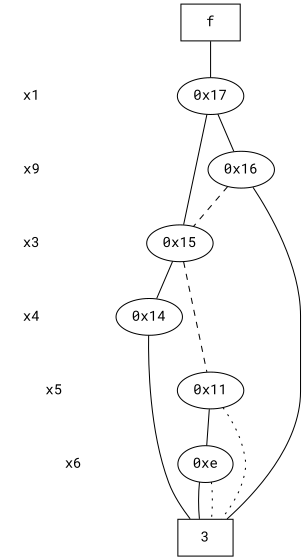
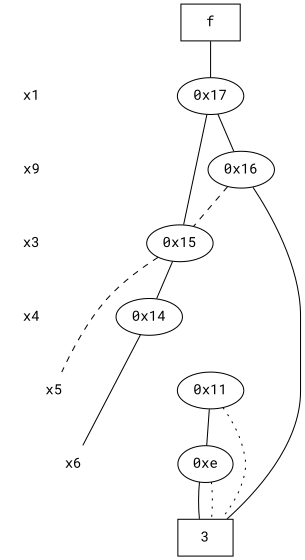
edge "0x15" -- "0x11": now "0x15" -- "x5"
edge "0x14" -- "3": now "0x14" -- "x6"
